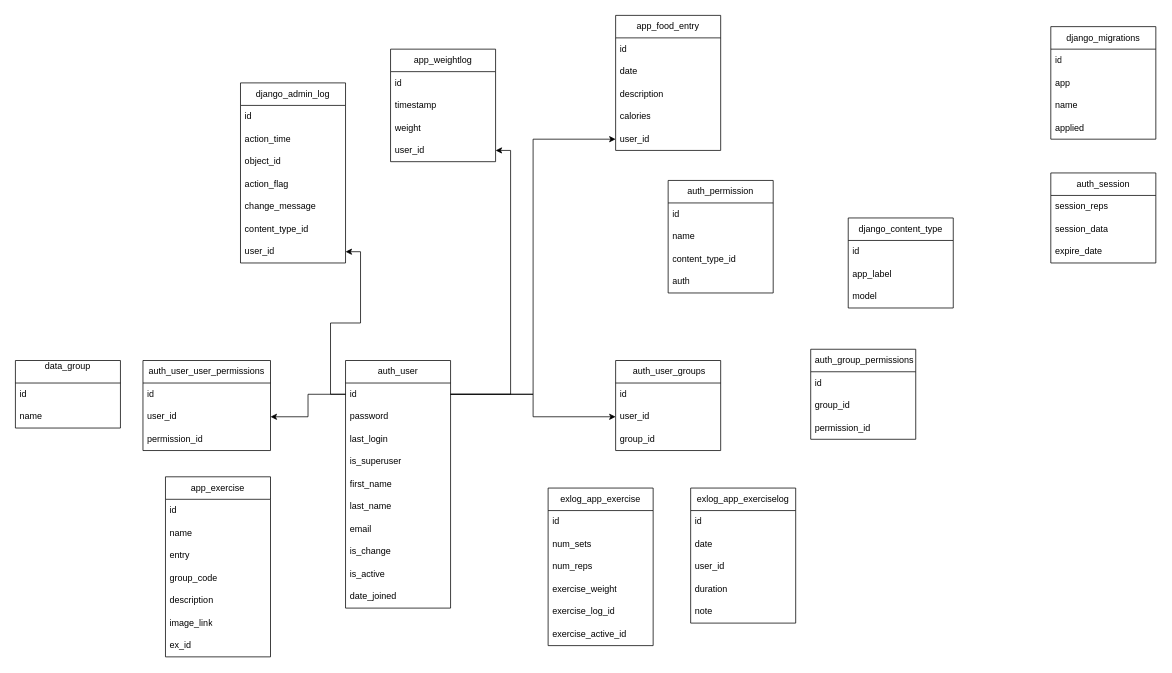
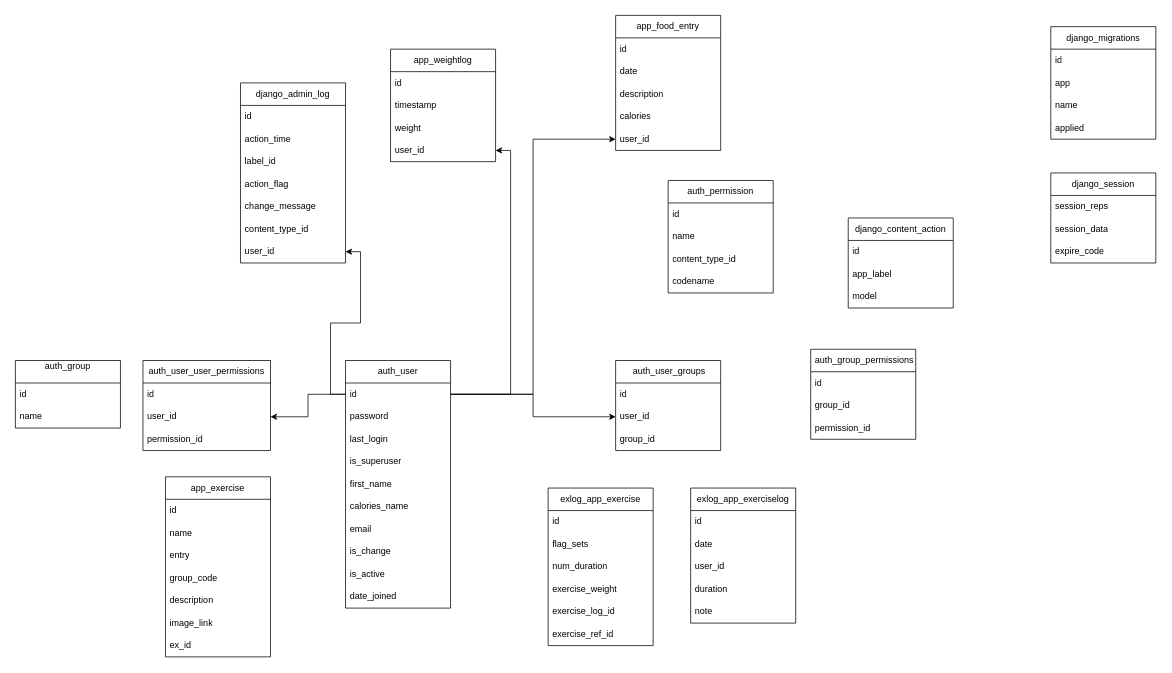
node "object_id": label "object_id" -> "label_id"
node "auth_session": label "auth_session" -> "django_session"
node "django_content_type": label "django_content_type" -> "django_content_action"
node "expire_date": label "expire_date" -> "expire_code"
node "auth": label "auth" -> "codename"
node "data_group": label "data_group" -> "auth_group"
node "last_name": label "last_name" -> "calories_name"
node "num_sets": label "num_sets" -> "flag_sets"
node "num_reps": label "num_reps" -> "num_duration"
node "exercise_active_id": label "exercise_active_id" -> "exercise_ref_id"
